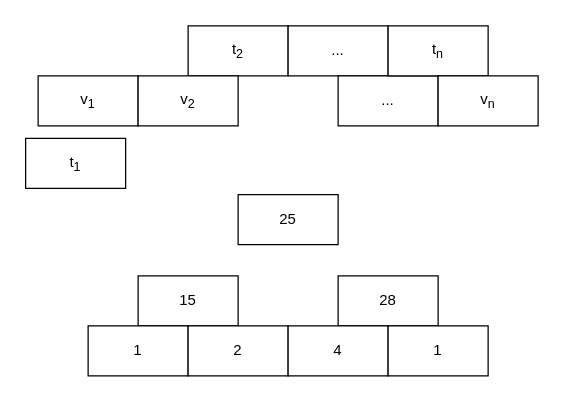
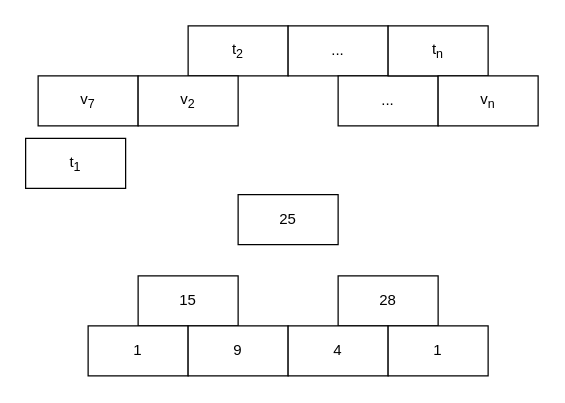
node "v1": label "v1" -> "v7"
node "2": label "2" -> "9"
